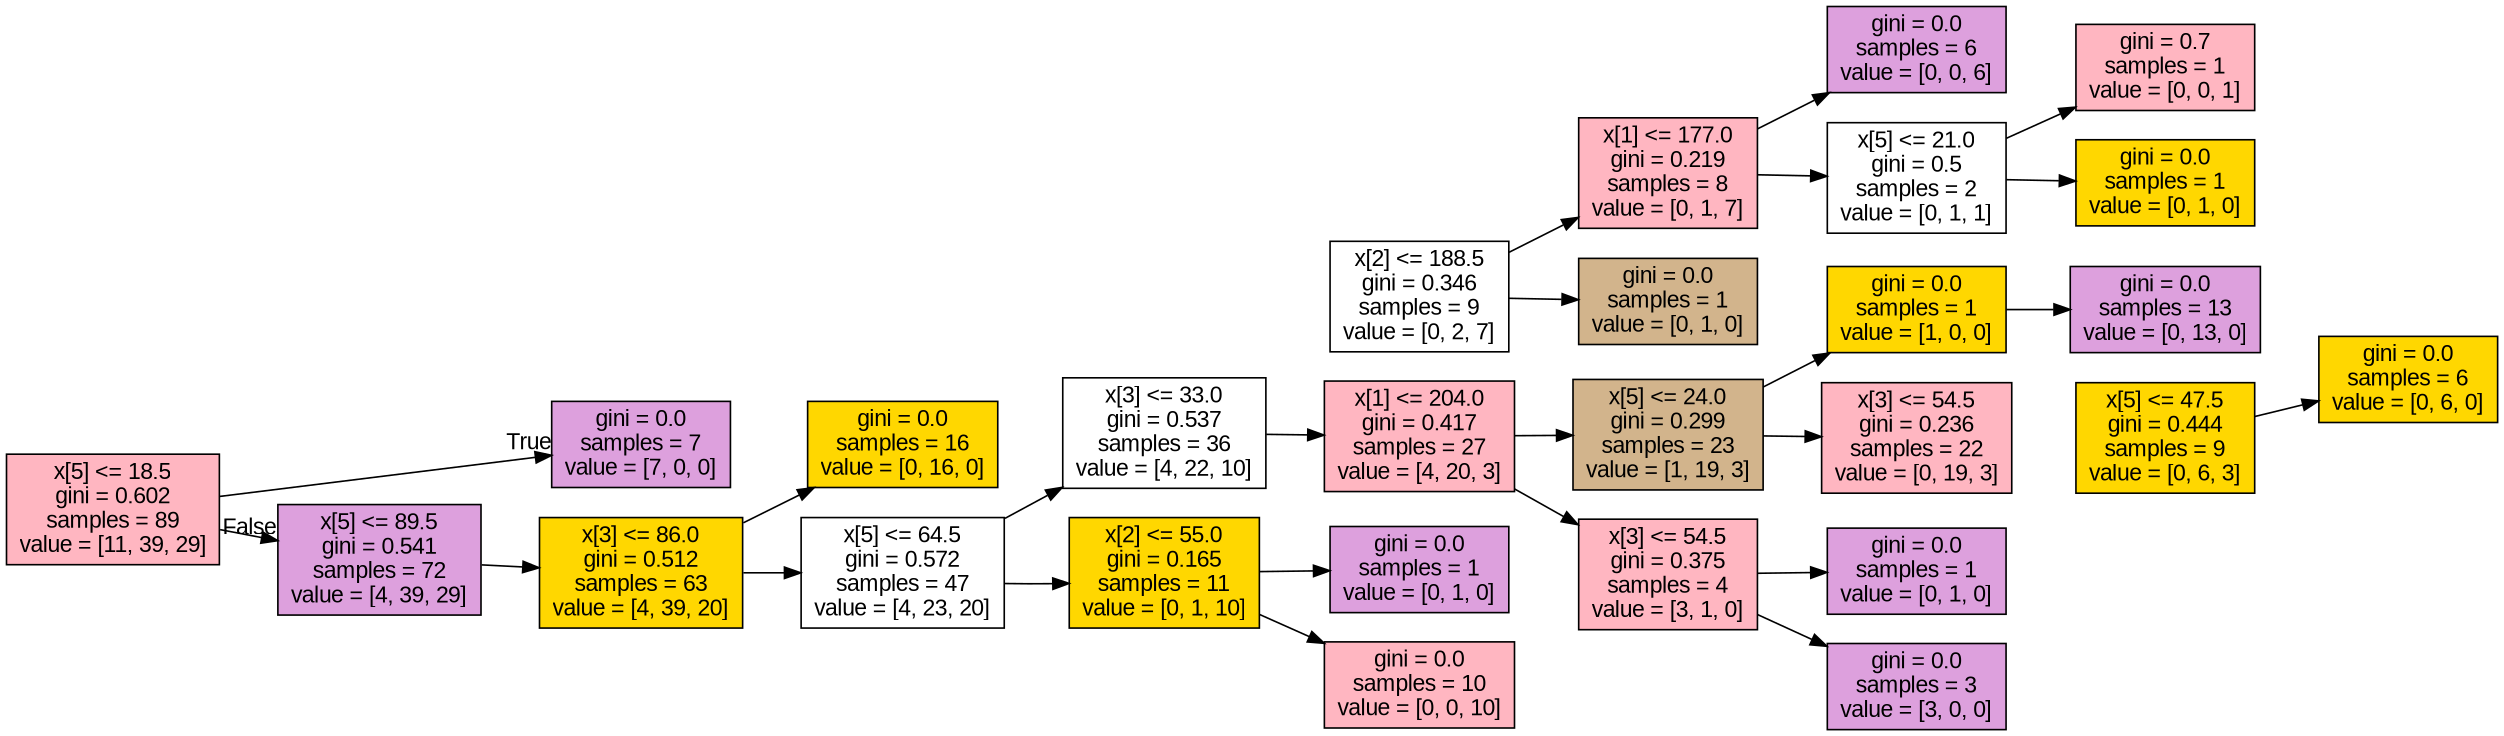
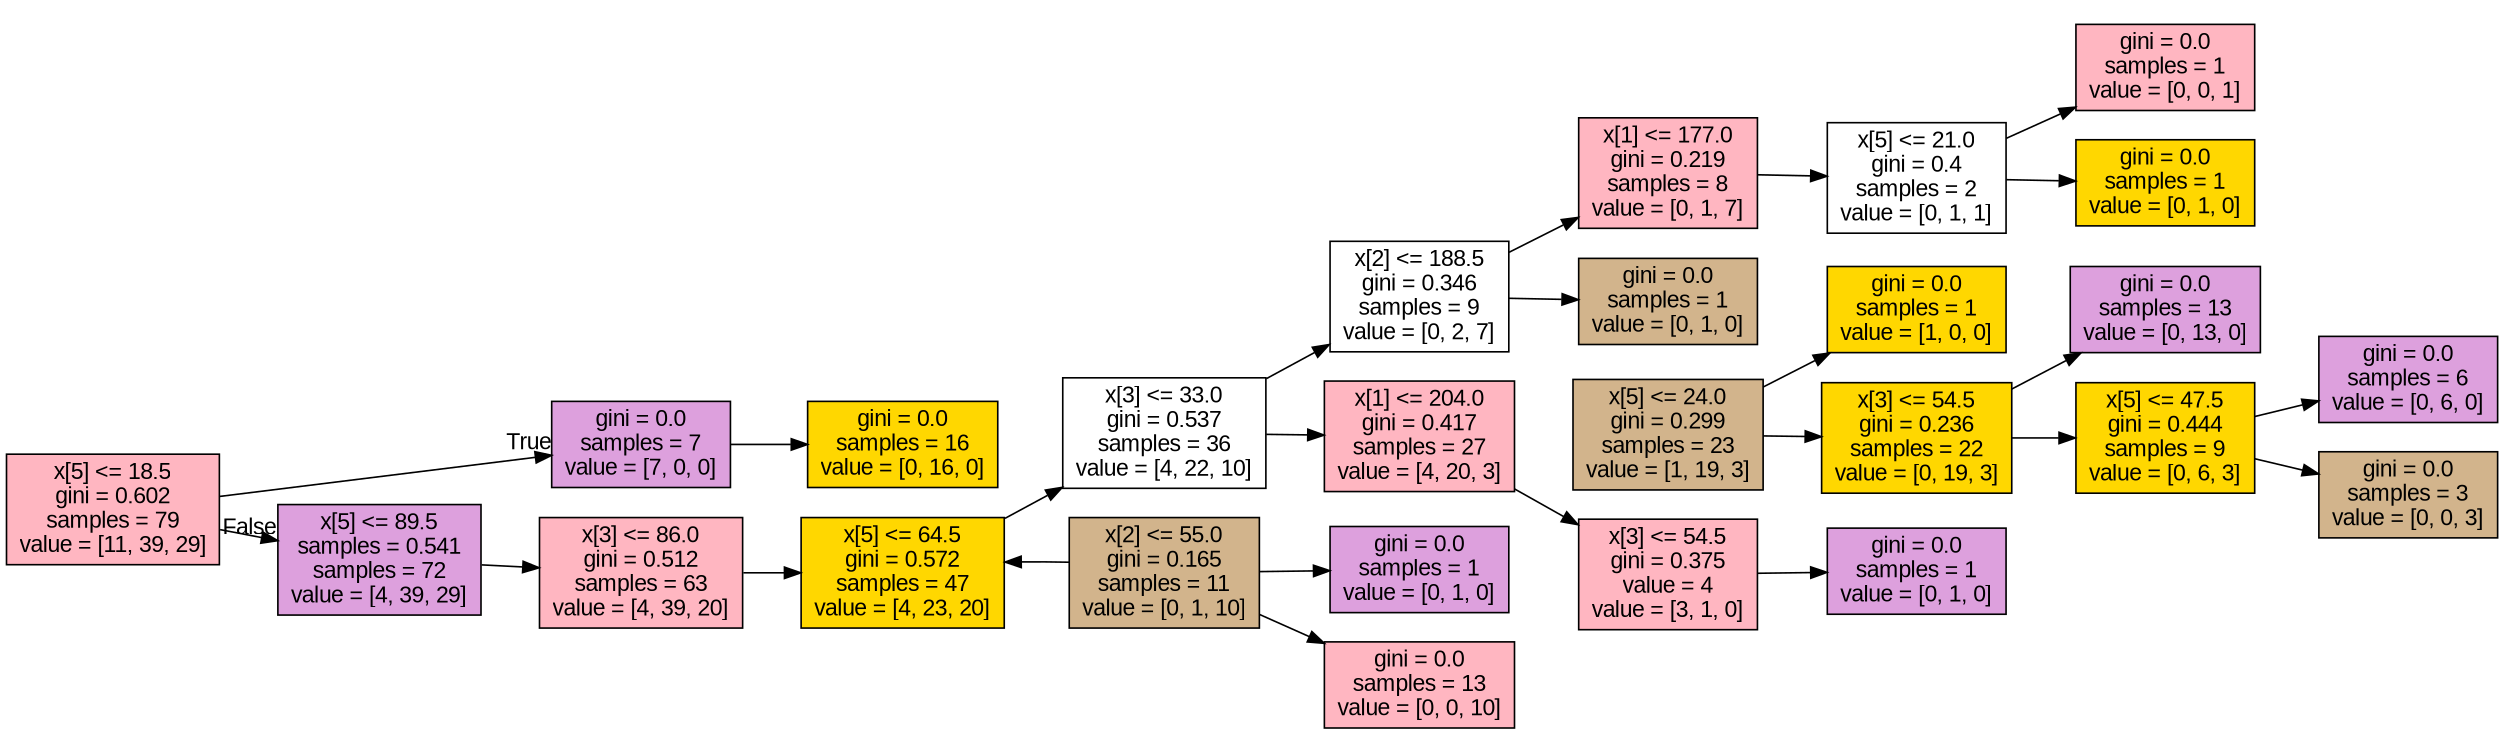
node "gini = 0.0 samples = 6 value = [0, 0, 6]": removed
node "gini = 0.7 samples = 1 value = [0, 0, 1]": label "gini = 0.7 samples = 1 value = [0, 0, 1]" -> "gini = 0.0 samples = 1 value = [0, 0, 1]"
node "x[5] <= 21.0 gini = 0.5 samples = 2 value = [0, 1, 1]": label "x[5] <= 21.0 gini = 0.5 samples = 2 value = [0, 1, 1]" -> "x[5] <= 21.0 gini = 0.4 samples = 2 value = [0, 1, 1]"
edge "gini = 0.0 samples = 1 value = [1, 0, 0]" -> "gini = 0.0 samples = 13 value = [0, 13, 0]": now "x[3] <= 54.5 gini = 0.236 samples = 22 value = [0, 19, 3]" -> "gini = 0.0 samples = 13 value = [0, 13, 0]"
edge "x[3] <= 33.0 gini = 0.537 samples = 36 value = [4, 22, 10]" -> "x[2] <= 188.5 gini = 0.346 samples = 9 value = [0, 2, 7]": added
node "gini = 0.0 samples = 6 value = [0, 6, 0]": fillcolor gold -> plum
edge "x[1] <= 204.0 gini = 0.417 samples = 27 value = [4, 20, 3]" -> "x[5] <= 24.0 gini = 0.299 samples = 23 value = [1, 19, 3]": removed
node "x[3] <= 54.5 gini = 0.236 samples = 22 value = [0, 19, 3]": fillcolor lightpink -> gold
edge "x[3] <= 54.5 gini = 0.236 samples = 22 value = [0, 19, 3]" -> "x[5] <= 47.5 gini = 0.444 samples = 9 value = [0, 6, 3]": added
node "gini = 0.0 samples = 3 value = [0, 0, 3]": added
node "x[5] <= 18.5 gini = 0.602 samples = 89 value = [11, 39, 29]": label "x[5] <= 18.5 gini = 0.602 samples = 89 value = [11, 39, 29]" -> "x[5] <= 18.5 gini = 0.602 samples = 79 value = [11, 39, 29]"
edge "x[3] <= 86.0 gini = 0.512 samples = 63 value = [4, 39, 20]" -> "gini = 0.0 samples = 16 value = [0, 16, 0]": now "gini = 0.0 samples = 7 value = [7, 0, 0]" -> "gini = 0.0 samples = 16 value = [0, 16, 0]"
node "x[5] <= 89.5 gini = 0.541 samples = 72 value = [4, 39, 29]": label "x[5] <= 89.5 gini = 0.541 samples = 72 value = [4, 39, 29]" -> "x[5] <= 89.5 samples = 0.541 samples = 72 value = [4, 39, 29]"
node "x[3] <= 86.0 gini = 0.512 samples = 63 value = [4, 39, 20]": fillcolor gold -> lightpink
node "x[5] <= 64.5 gini = 0.572 samples = 47 value = [4, 23, 20]": fillcolor white -> gold
node "x[2] <= 55.0 gini = 0.165 samples = 11 value = [0, 1, 10]": fillcolor gold -> tan
node "x[3] <= 54.5 gini = 0.375 samples = 4 value = [3, 1, 0]": label "x[3] <= 54.5 gini = 0.375 samples = 4 value = [3, 1, 0]" -> "x[3] <= 54.5 gini = 0.375 value = 4 value = [3, 1, 0]"
edge "x[5] <= 64.5 gini = 0.572 samples = 47 value = [4, 23, 20]" -> "x[2] <= 55.0 gini = 0.165 samples = 11 value = [0, 1, 10]": reversed
node "gini = 0.0 samples = 10 value = [0, 0, 10]": label "gini = 0.0 samples = 10 value = [0, 0, 10]" -> "gini = 0.0 samples = 13 value = [0, 0, 10]"
node "gini = 0.0 samples = 3 value = [3, 0, 0]": removed
